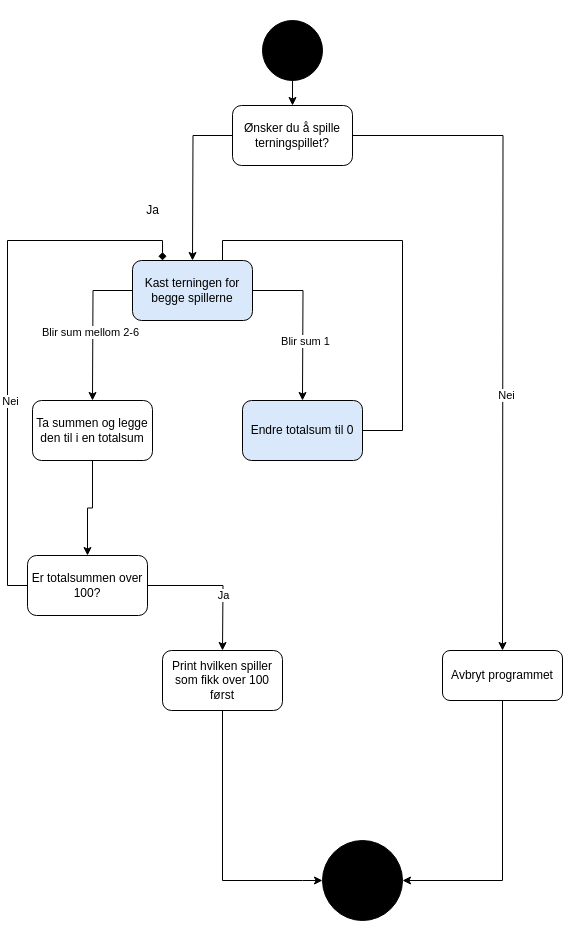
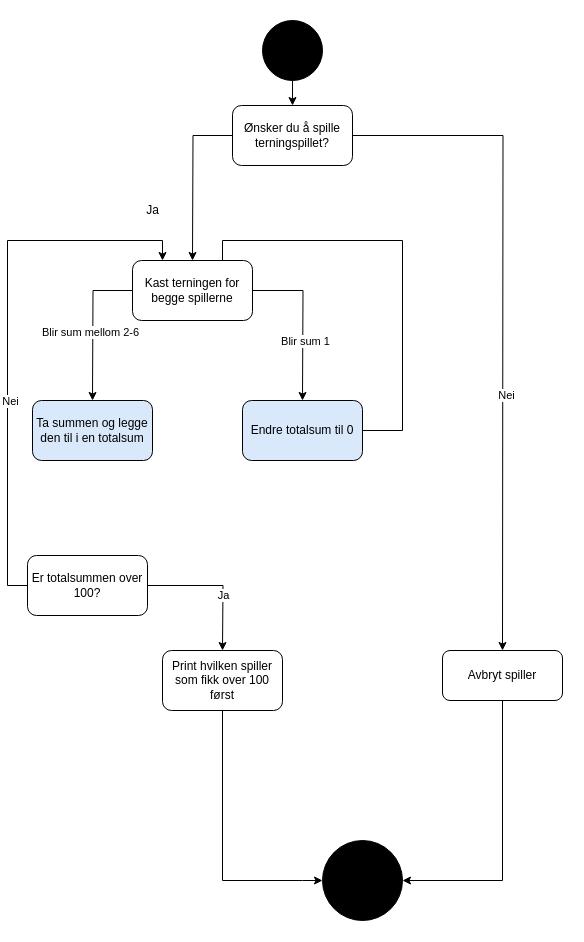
edge "Er totalsummen over 100?" -> "Kast terningen for begge spillerne": arrowhead diamond -> classic
node "Kast terningen for begge spillerne": fillcolor #dae8fc -> #ffffff
node "Ta summen og legge den til i en totalsum": fillcolor #ffffff -> #dae8fc
edge "Ta summen og legge den til i en totalsum" -> "Er totalsummen over 100?": removed
node "Avbryt programmet": label "Avbryt programmet" -> "Avbryt spiller"
